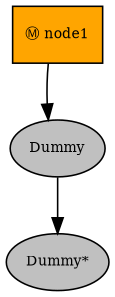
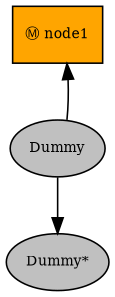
edge "Ⓜ node1" -> "Dummy": reversed
